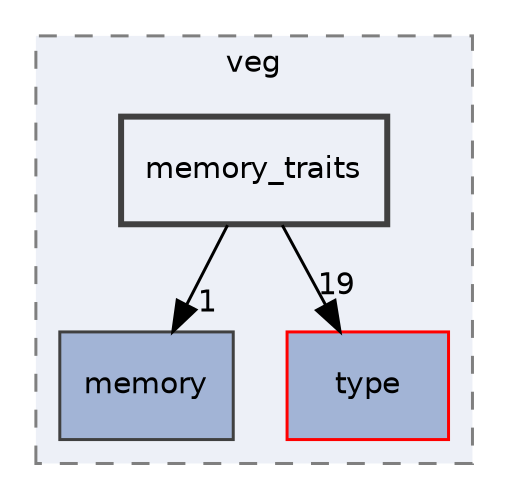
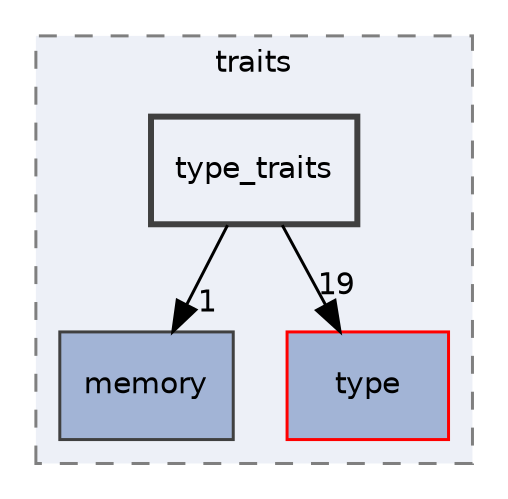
cluster "veg": label "veg" -> "traits"
node "memory_traits": label "memory_traits" -> "type_traits"
